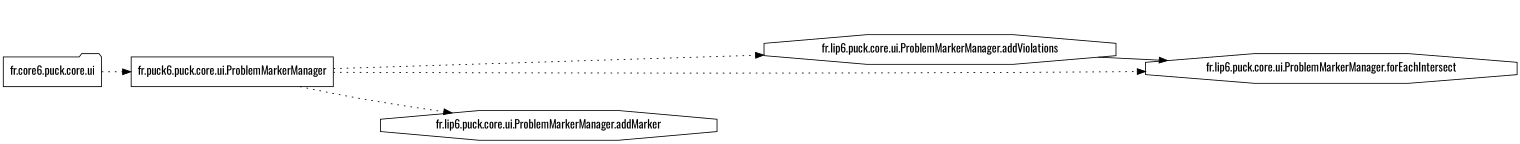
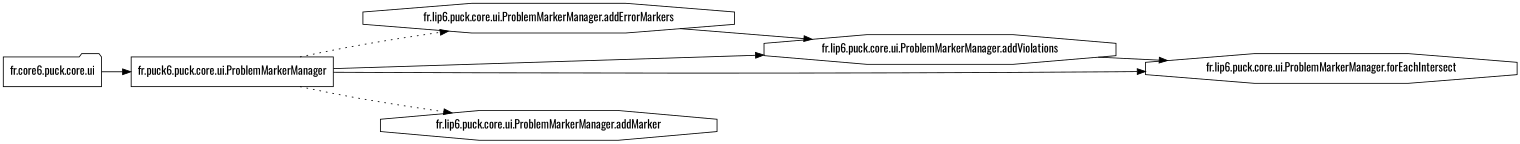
node "fr.lip6.puck.core.ui.ProblemMarkerManager.addErrorMarkers": added
edge "fr.puck6.puck.core.ui.ProblemMarkerManager" -> "fr.lip6.puck.core.ui.ProblemMarkerManager.addViolations": style dotted -> solid
edge "fr.core6.puck.core.ui" -> "fr.puck6.puck.core.ui.ProblemMarkerManager": style dotted -> solid
edge "fr.puck6.puck.core.ui.ProblemMarkerManager" -> "fr.lip6.puck.core.ui.ProblemMarkerManager.forEachIntersect": style dotted -> solid
